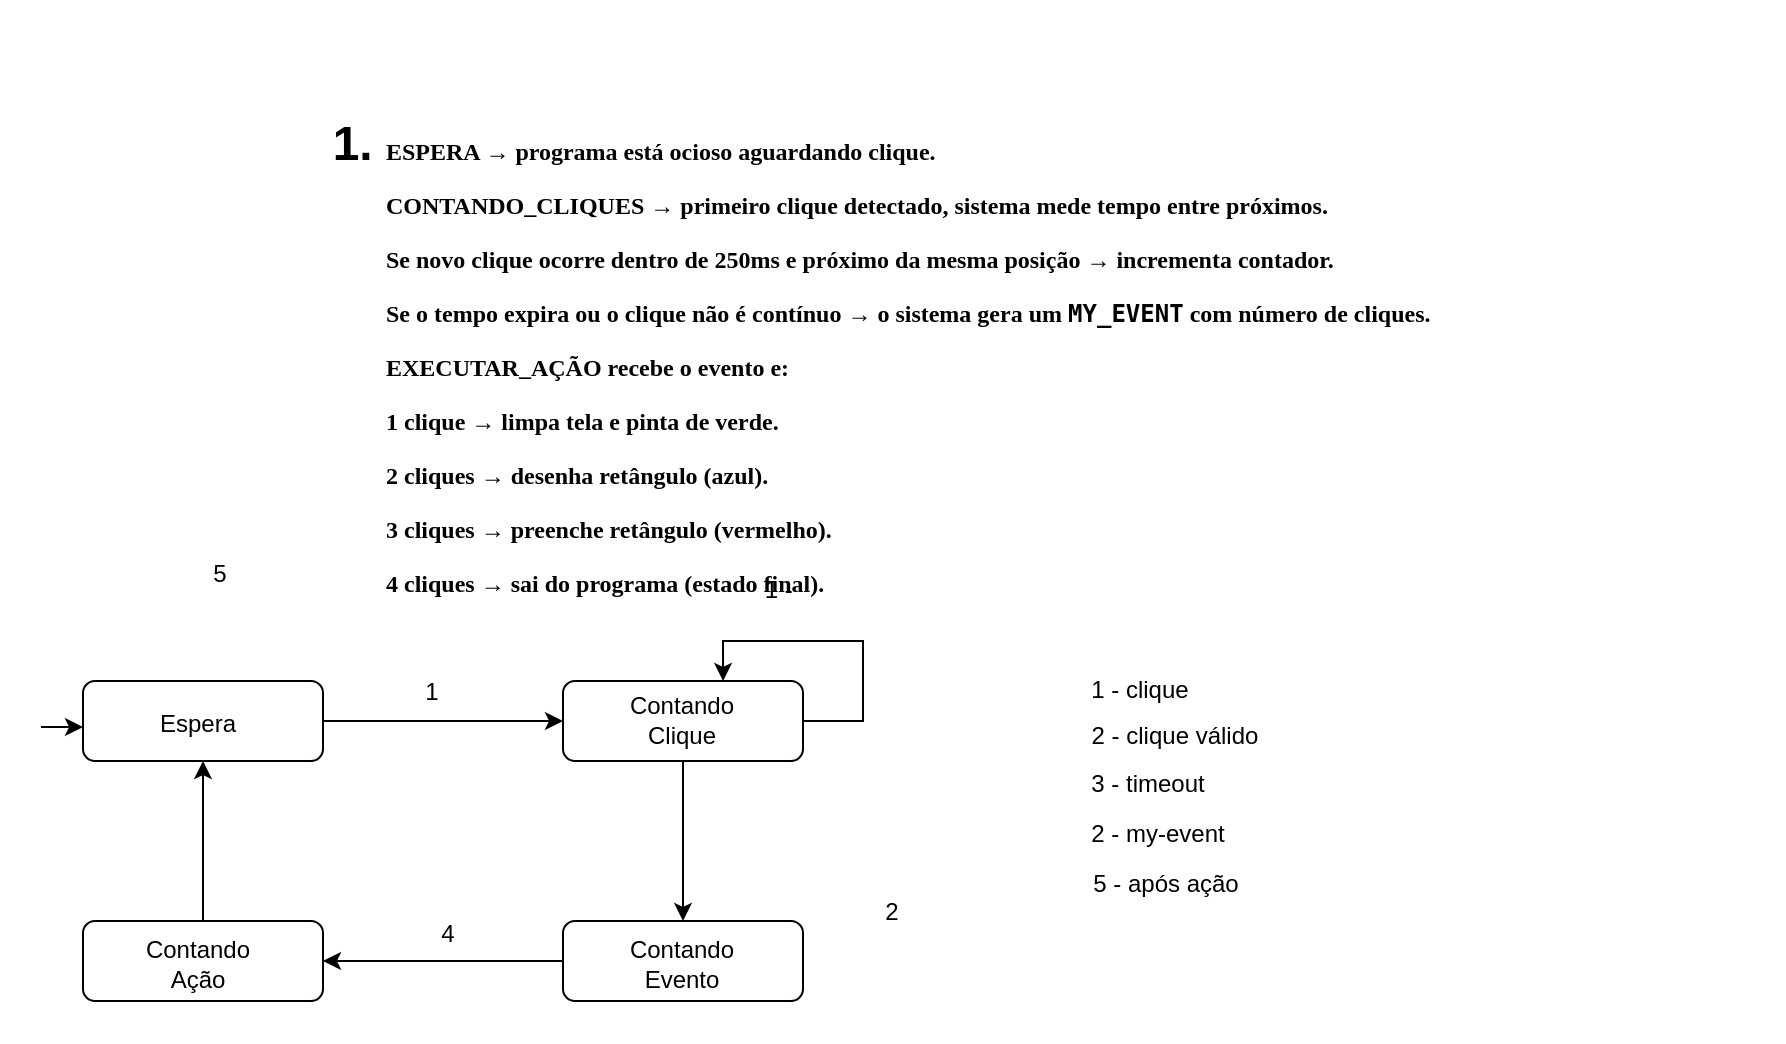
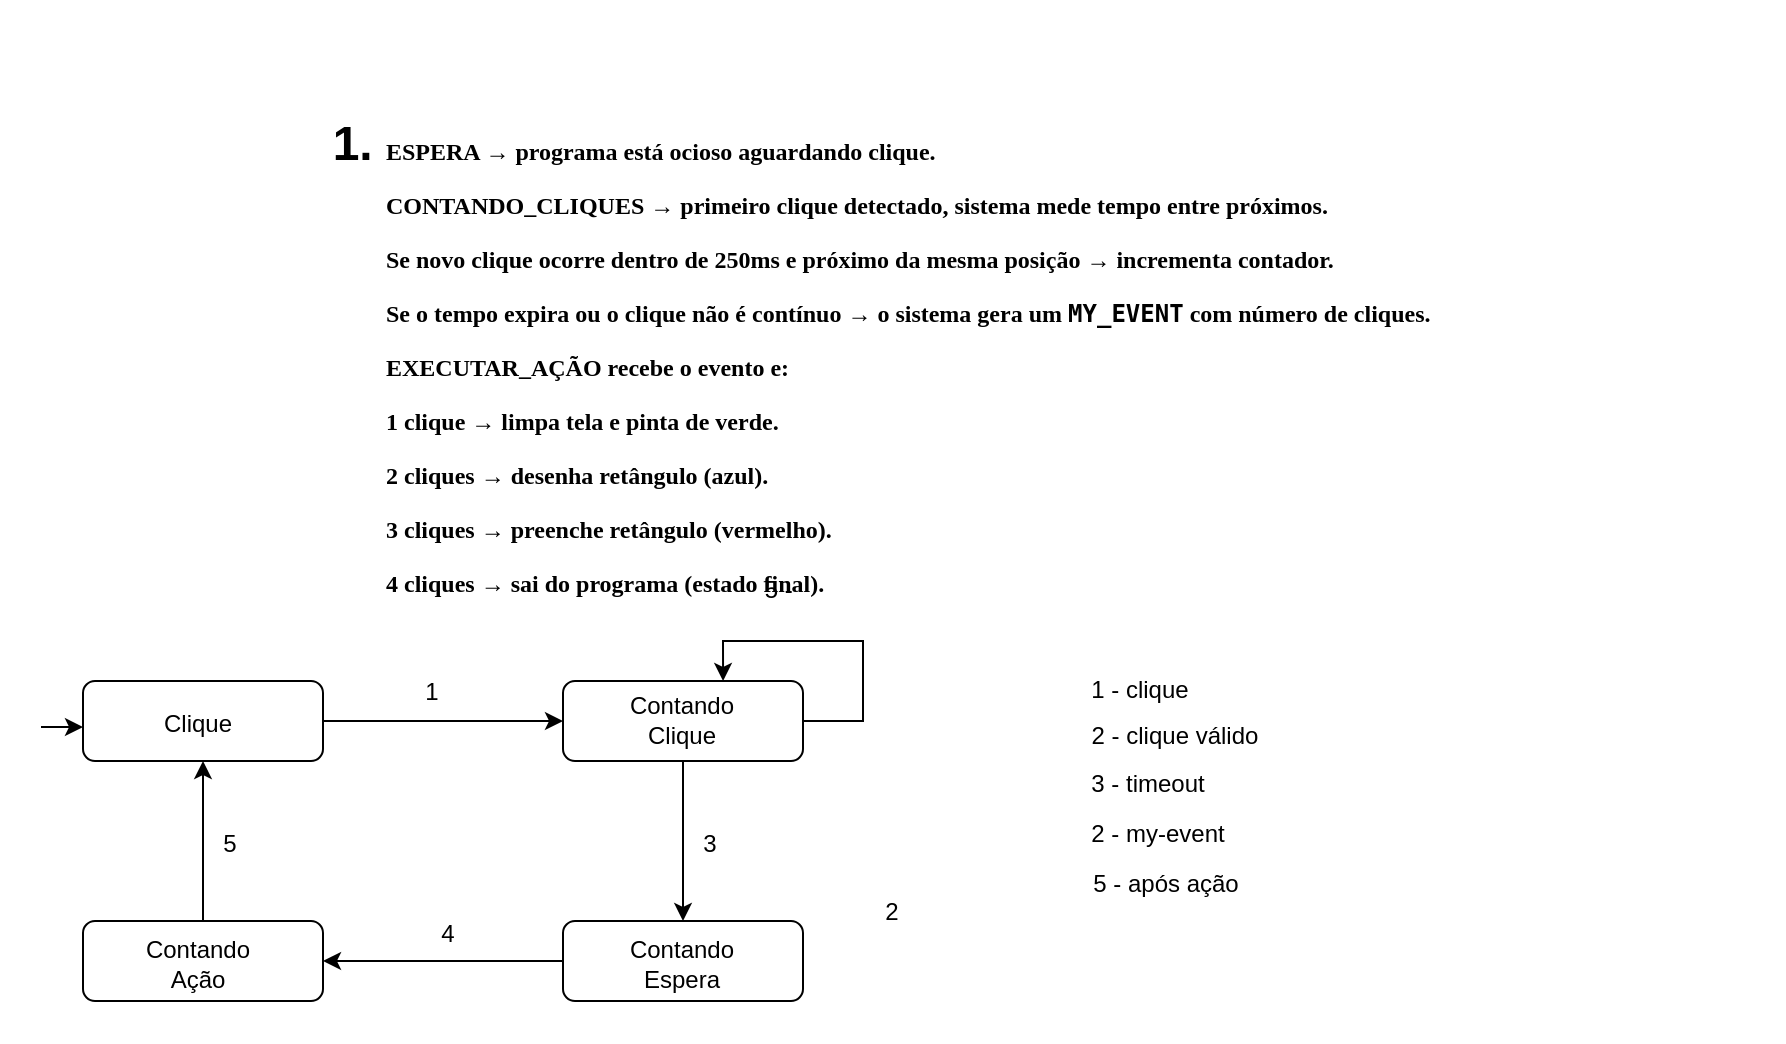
node "5": moved (221, 575) -> (231, 845)
node "1 -": label "1 -" -> "5 -"
node "Espera": label "Espera" -> "Clique"
node "3": added
node "Contando Evento": label "Contando Evento" -> "Contando Espera"
